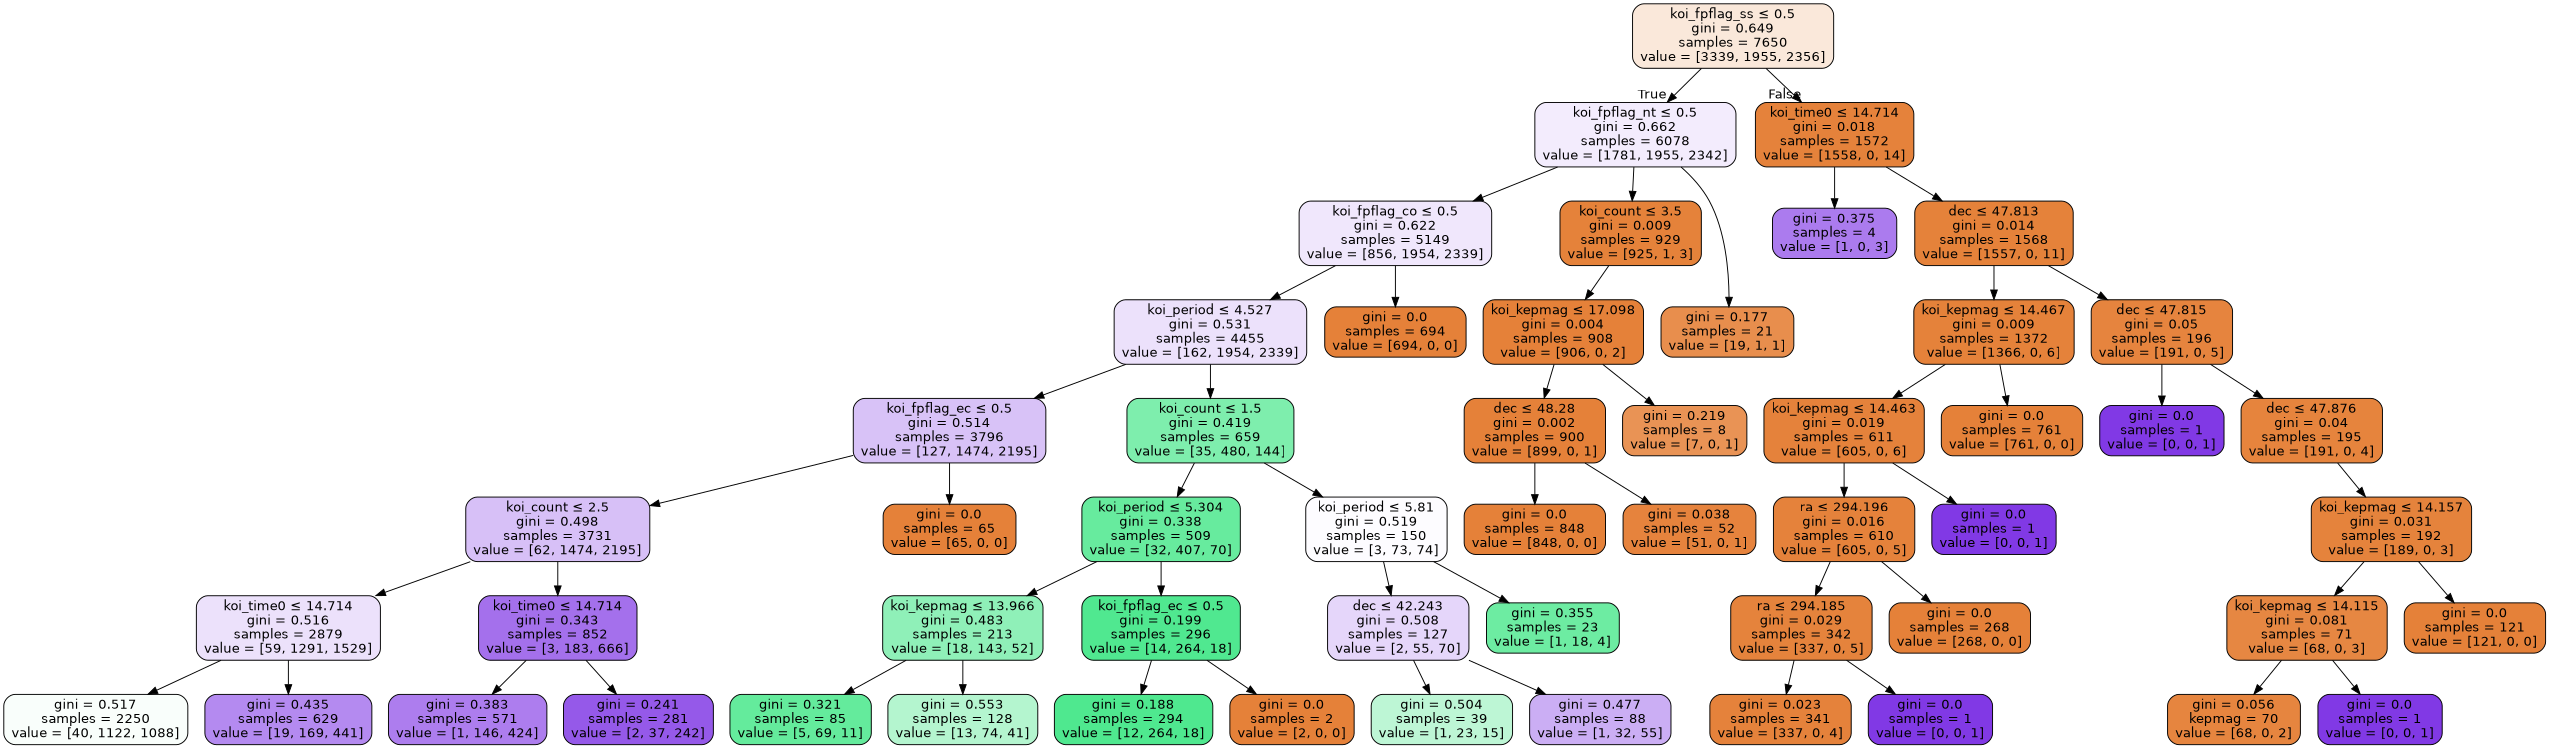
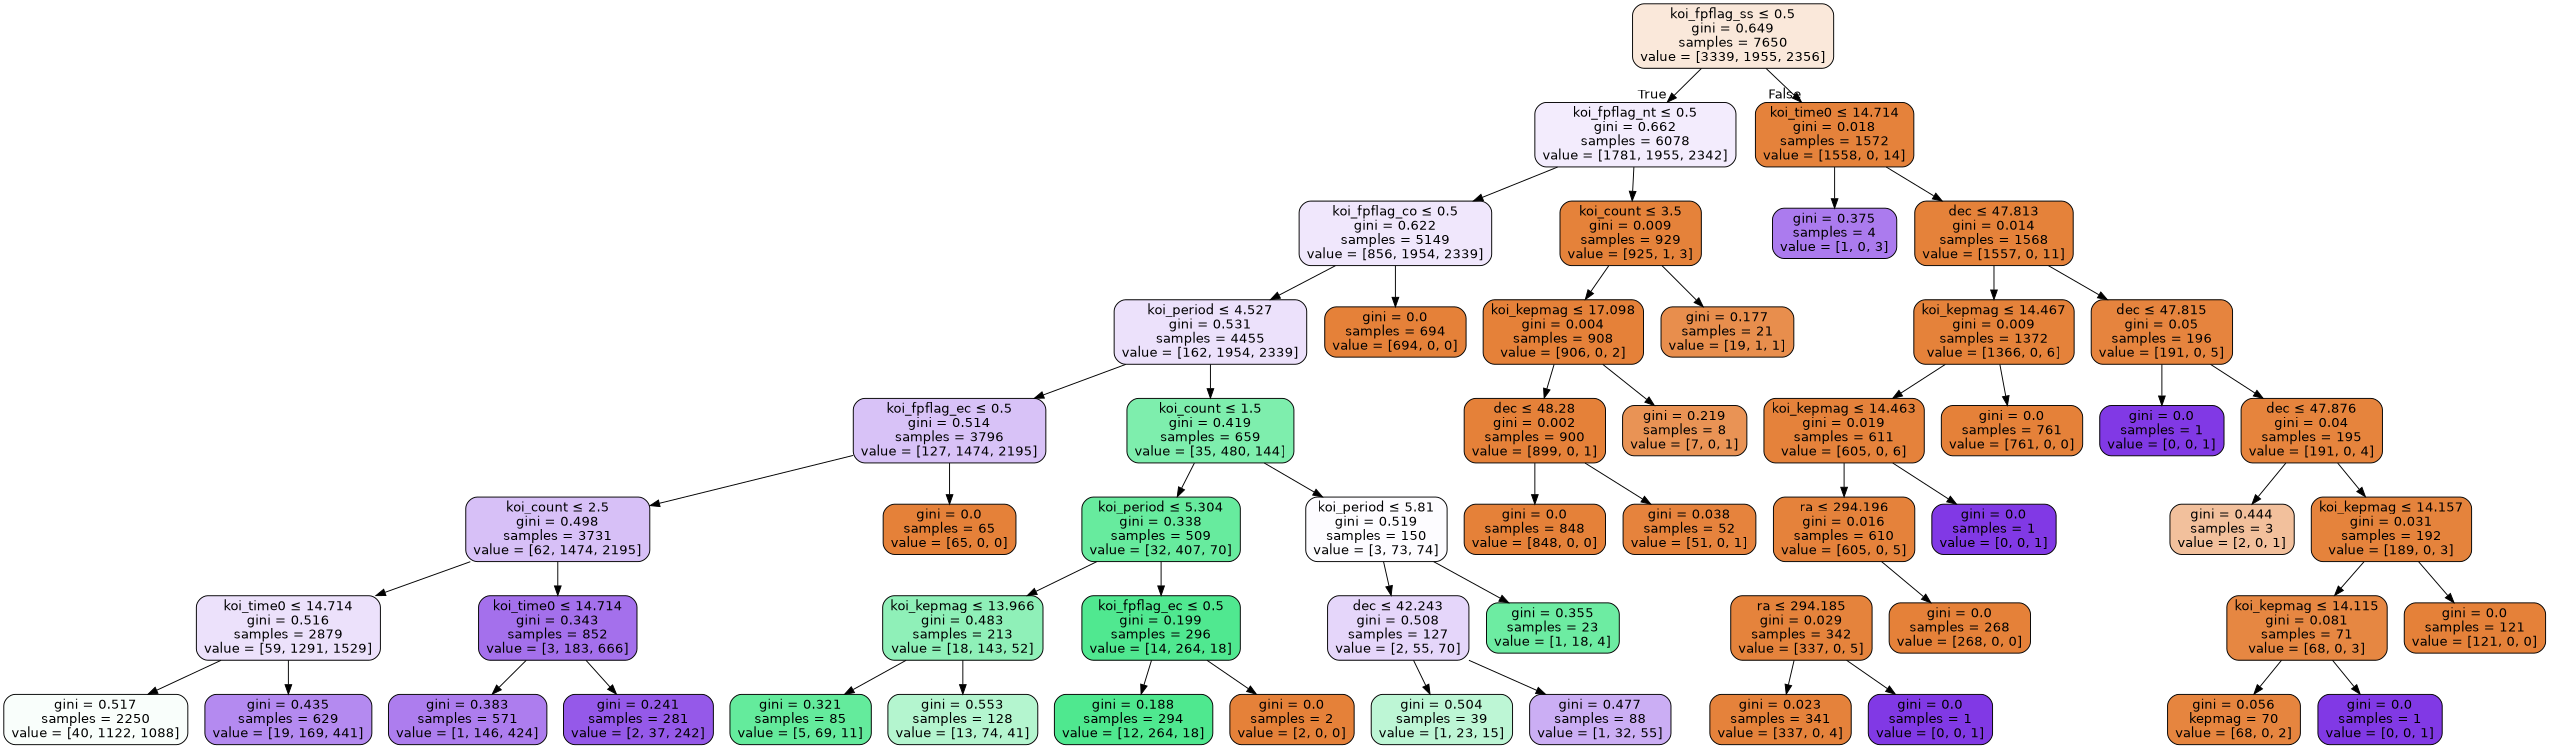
edge "koi_fpflag_nt ≤ 0.5" -> "gini = 0.177": now "koi_count ≤ 3.5" -> "gini = 0.177"
node "gini = 0.444": added
edge "ra ≤ 294.196" -> "ra ≤ 294.185": removed
